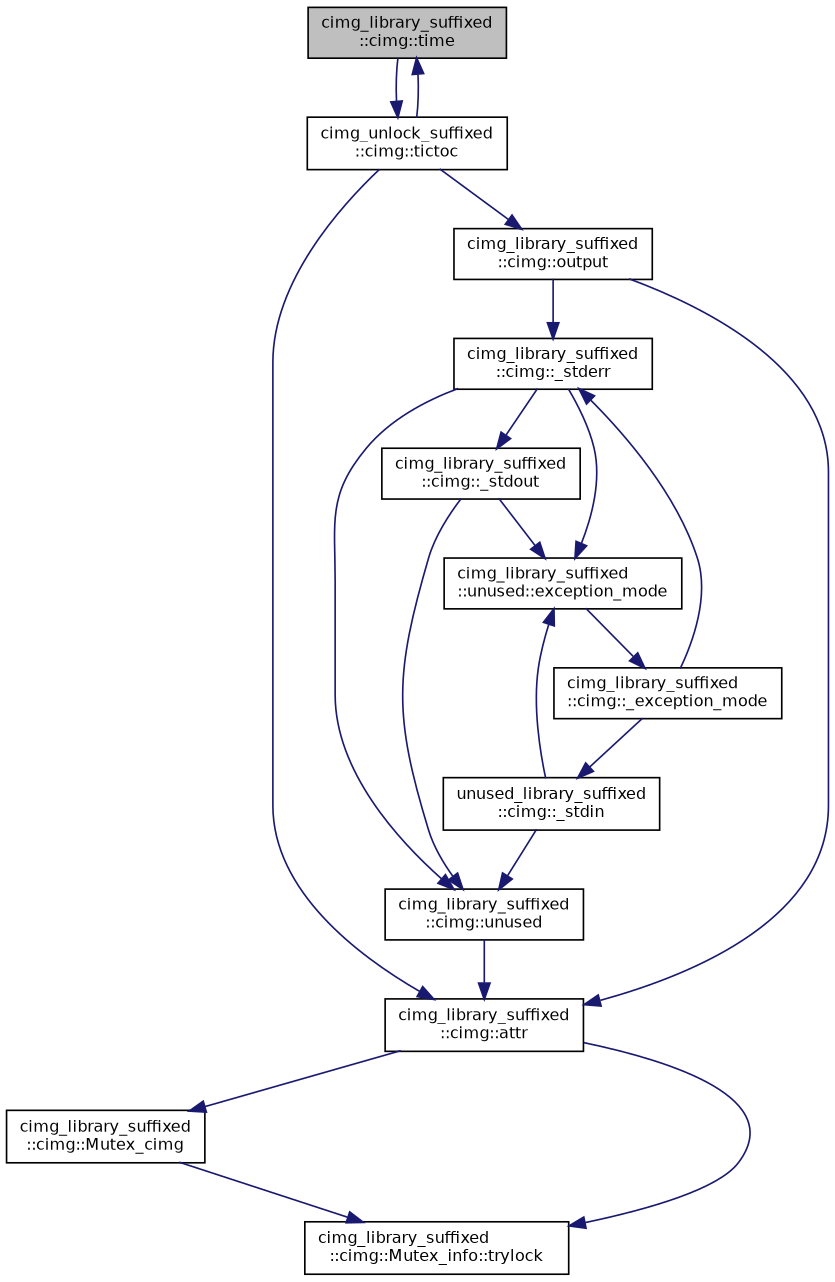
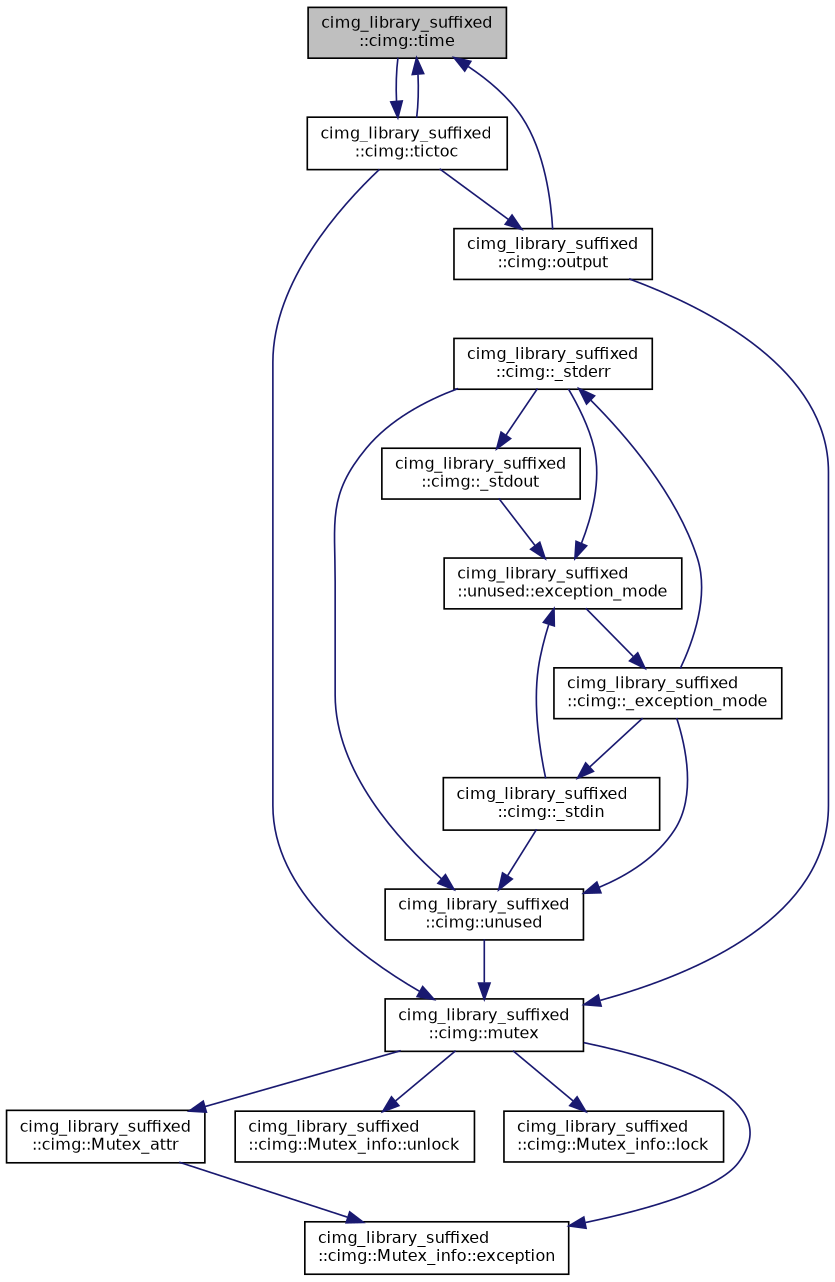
node "cimg_unlock_suffixed ::cimg::tictoc": label "cimg_unlock_suffixed ::cimg::tictoc" -> "cimg_library_suffixed ::cimg::tictoc"
edge "cimg_library_suffixed ::cimg::output" -> "cimg_library_suffixed ::cimg::_stderr": now "cimg_library_suffixed ::cimg::output" -> "cimg_library_suffixed ::cimg::time"
edge "cimg_library_suffixed ::cimg::_stdout" -> "cimg_library_suffixed ::cimg::unused": now "cimg_library_suffixed ::cimg::_exception_mode" -> "cimg_library_suffixed ::cimg::unused"
node "unused_library_suffixed ::cimg::_stdin": label "unused_library_suffixed ::cimg::_stdin" -> "cimg_library_suffixed ::cimg::_stdin"
node "cimg_library_suffixed ::cimg::attr": label "cimg_library_suffixed ::cimg::attr" -> "cimg_library_suffixed ::cimg::mutex"
node "cimg_library_suffixed ::cimg::Mutex_cimg": label "cimg_library_suffixed ::cimg::Mutex_cimg" -> "cimg_library_suffixed ::cimg::Mutex_attr"
node "cimg_library_suffixed ::cimg::Mutex_info::unlock": added
node "cimg_library_suffixed ::cimg::Mutex_info::lock": added
node "cimg_library_suffixed ::cimg::Mutex_info::trylock": label "cimg_library_suffixed ::cimg::Mutex_info::trylock" -> "cimg_library_suffixed ::cimg::Mutex_info::exception"
